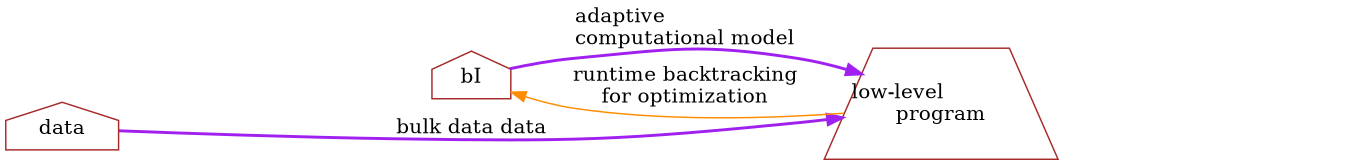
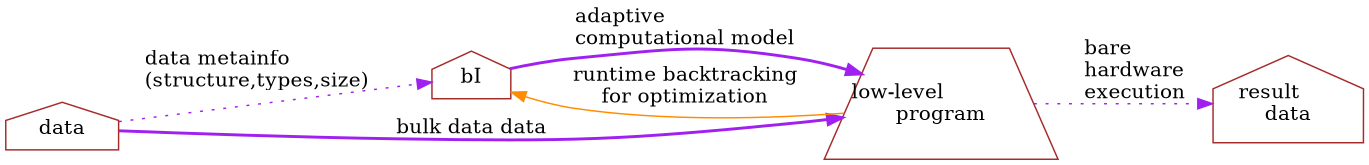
edge "data" -> "bI": added, label "data metainfo (structure,types,size)"
node "result data": added
